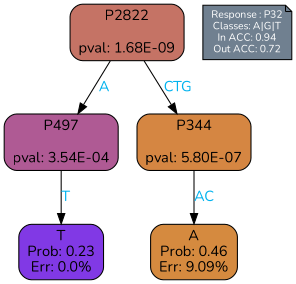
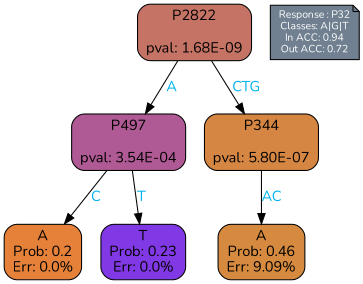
node "A Prob: 0.2 Err: 0.0%": added
